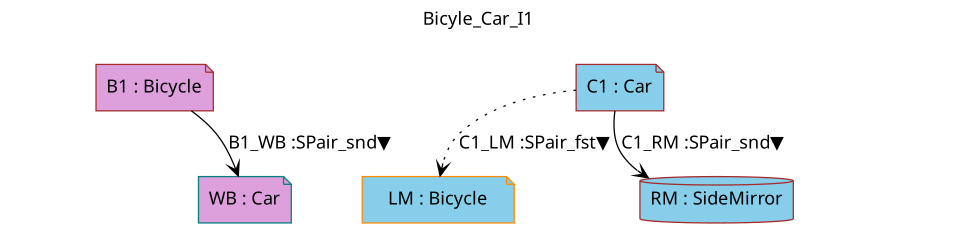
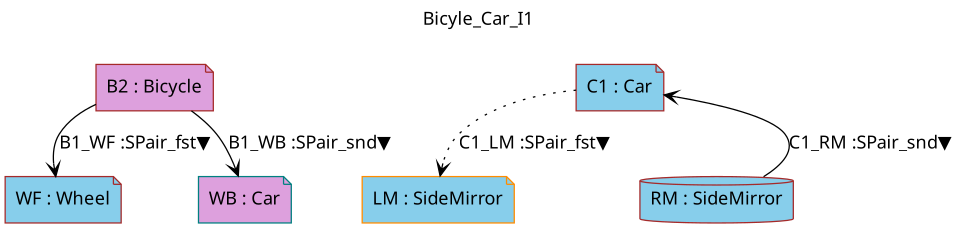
node "B1 : Bicycle": label "B1 : Bicycle" -> "B2 : Bicycle"
edge "C1 : Car" -> "RM : SideMirror": reversed
node "WF : Wheel": added
node "LM : Bicycle": label "LM : Bicycle" -> "LM : SideMirror"
